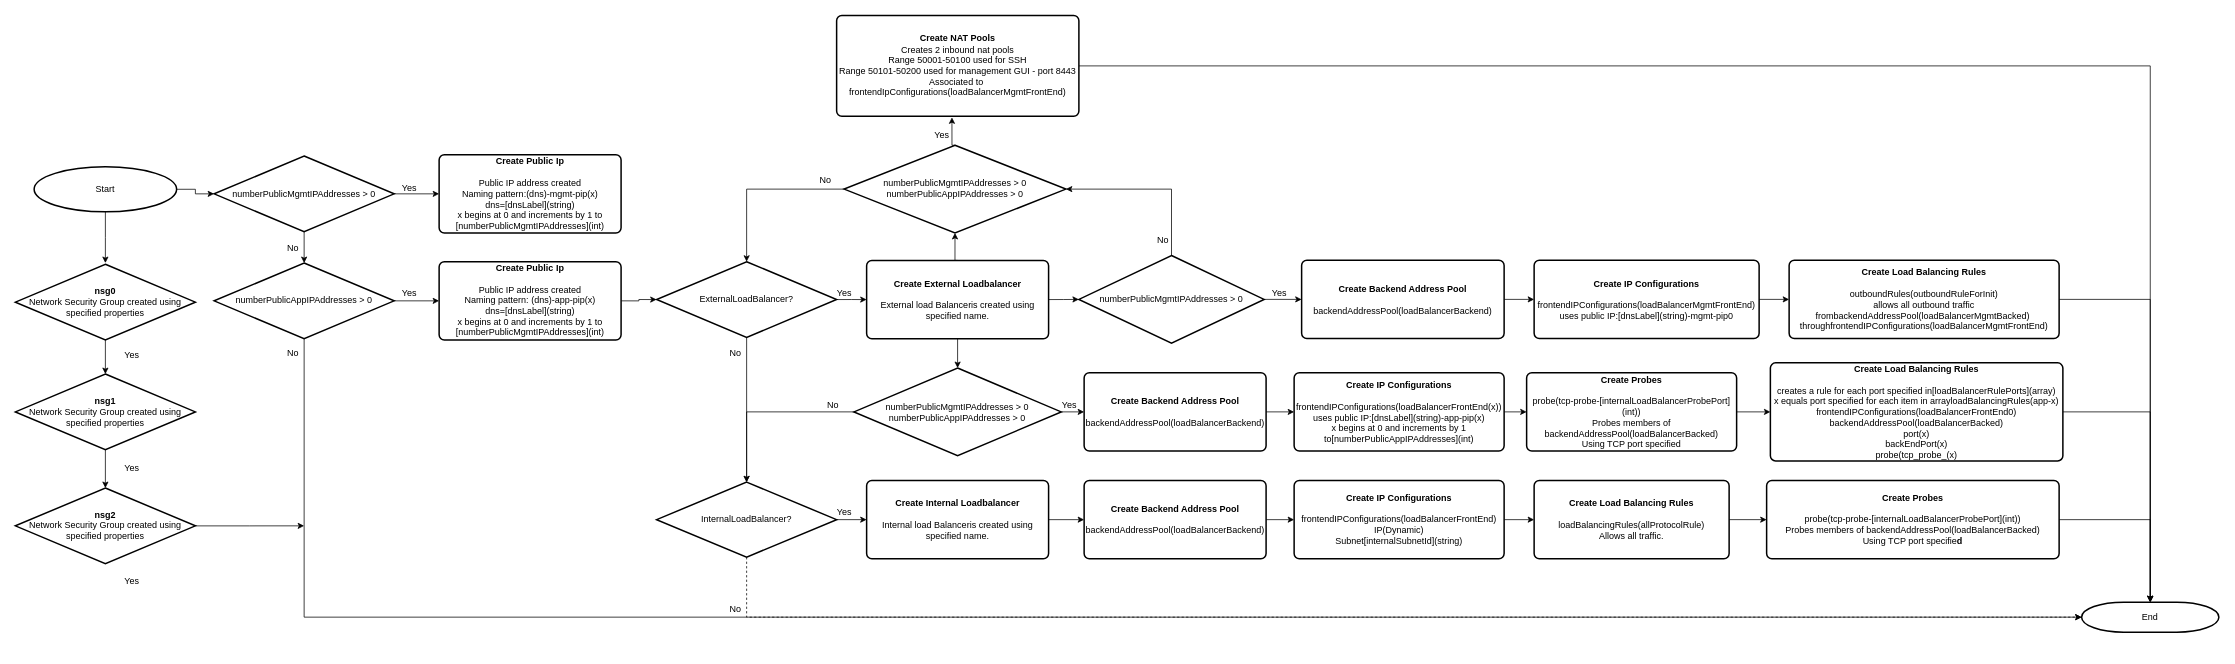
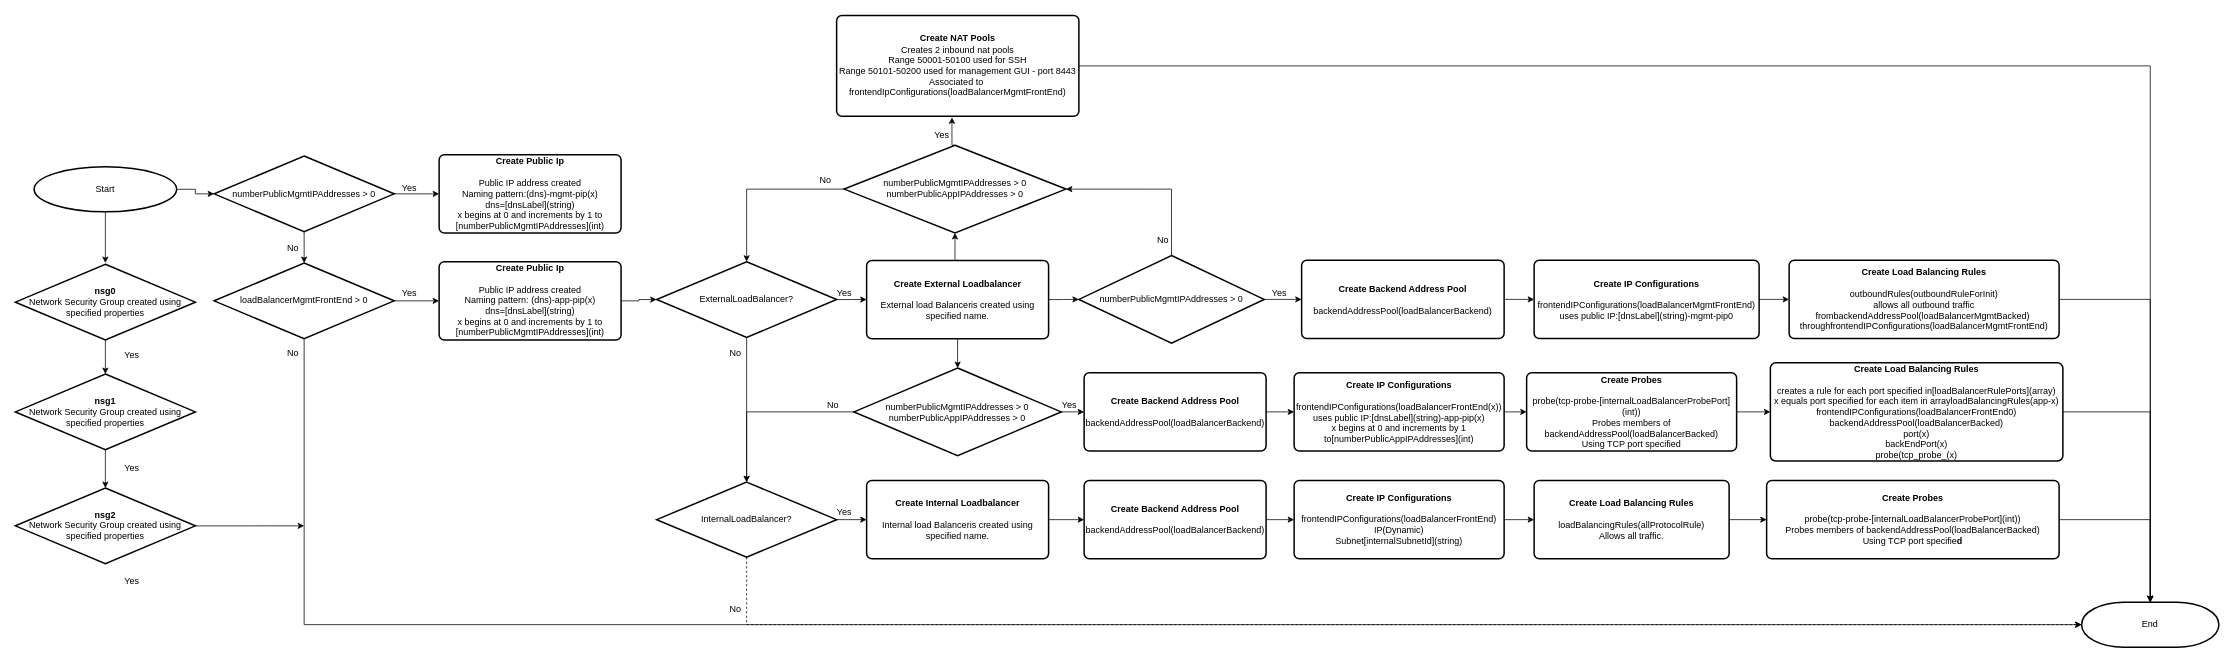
node "numberPublicAppIPAddresses > 0": label "numberPublicAppIPAddresses > 0" -> "loadBalancerMgmtFrontEnd > 0"
node "End": size 137x30 -> 137x45
